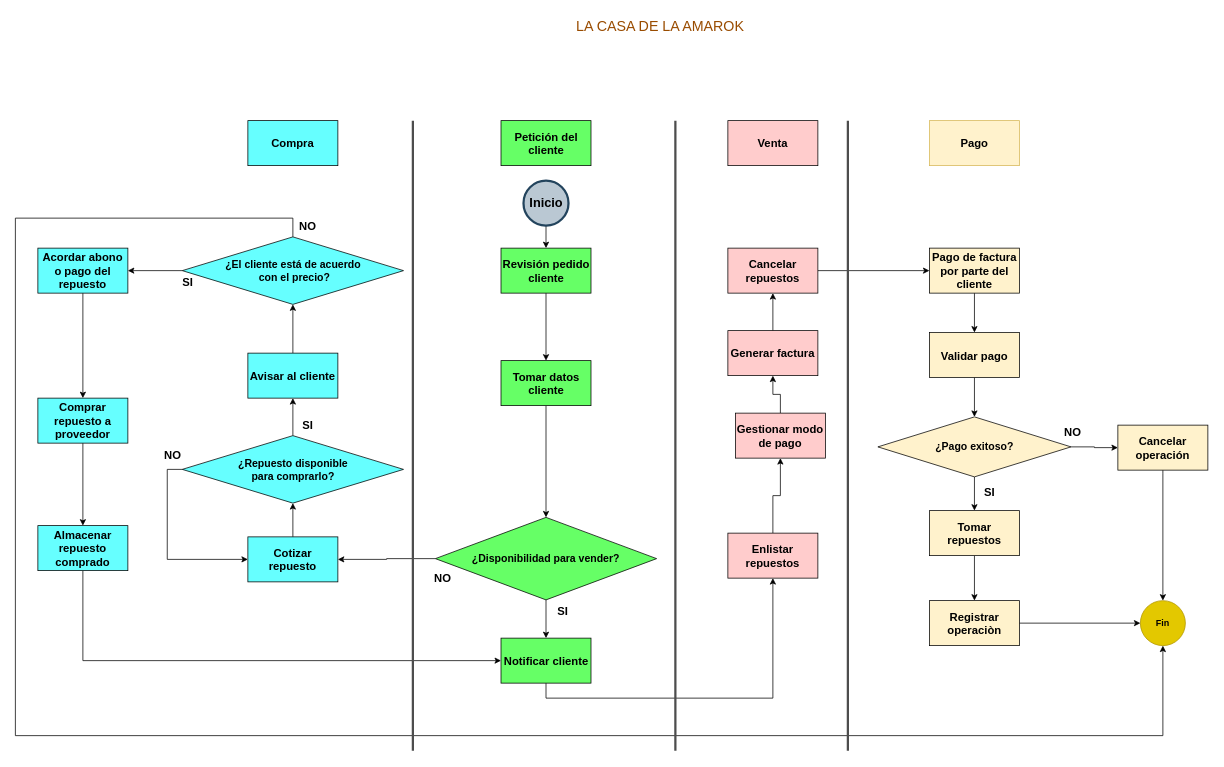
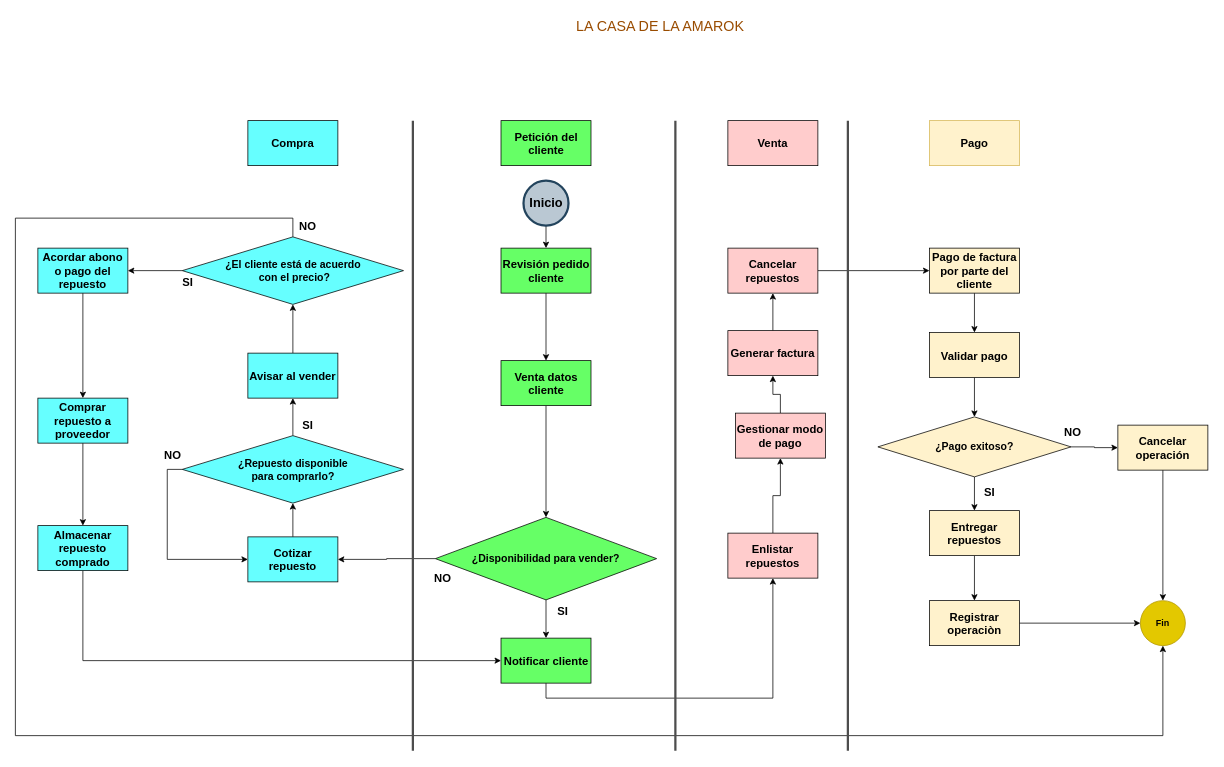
node "Avisar al cliente": label "Avisar al cliente" -> "Avisar al vender"
node "Tomar datos cliente": label "Tomar datos cliente" -> "Venta datos cliente"
node "Tomar repuestos": label "Tomar repuestos" -> "Entregar repuestos"
